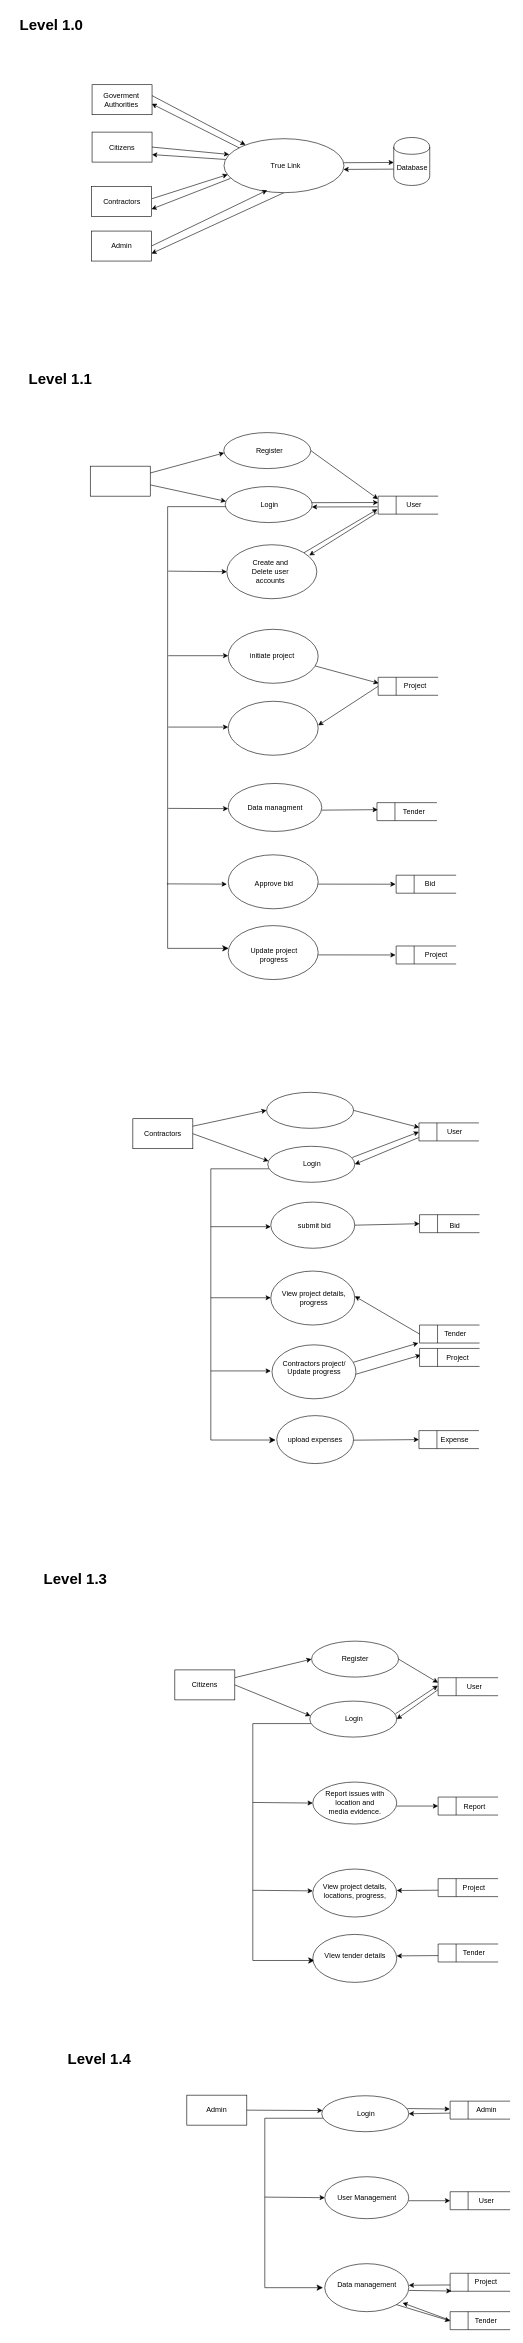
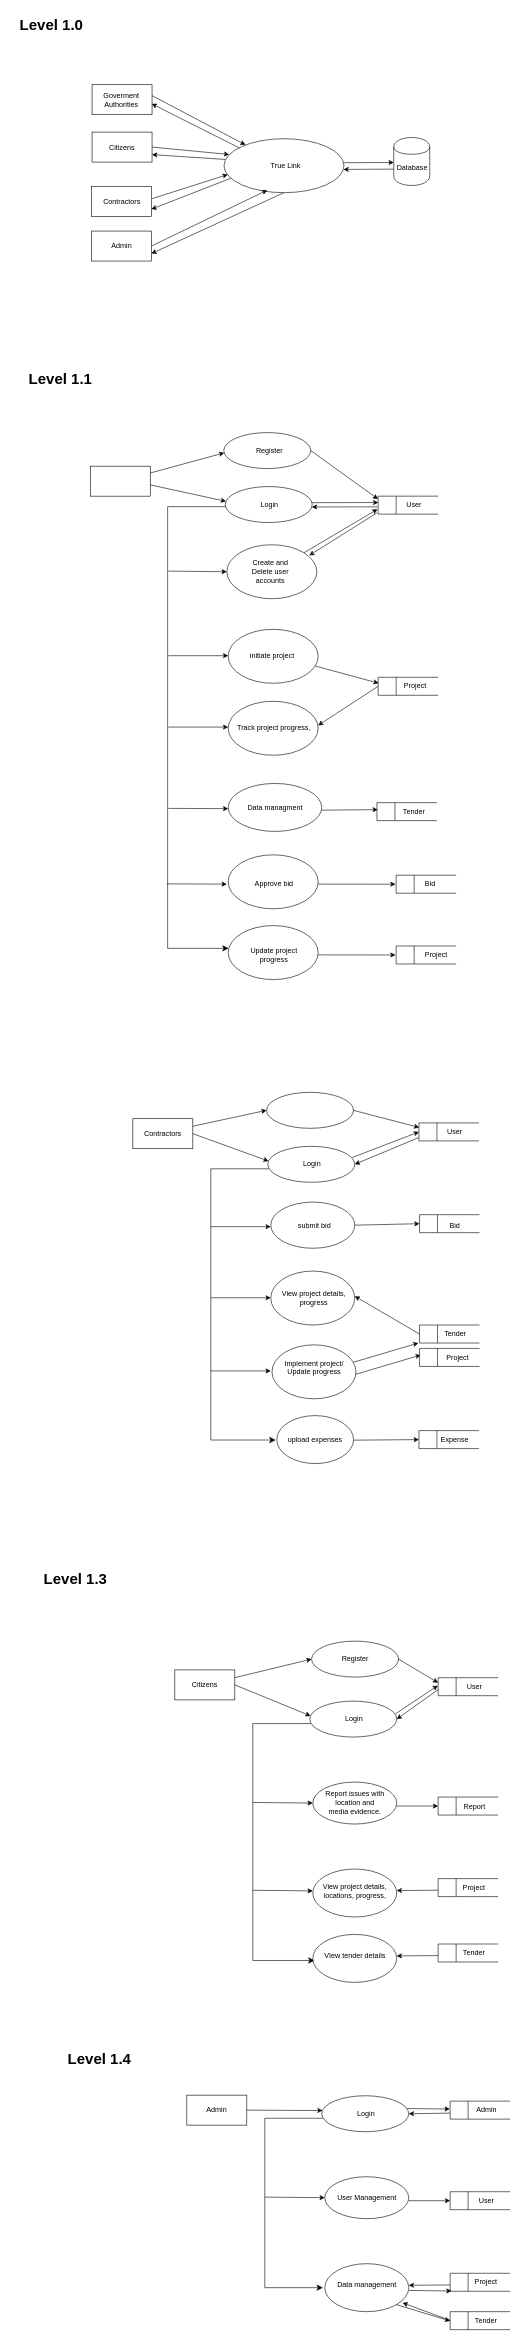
node "Track project progress,": added
node "Contractors project/ Update progress": label "Contractors project/ Update progress" -> "Implement project/ Update progress"
